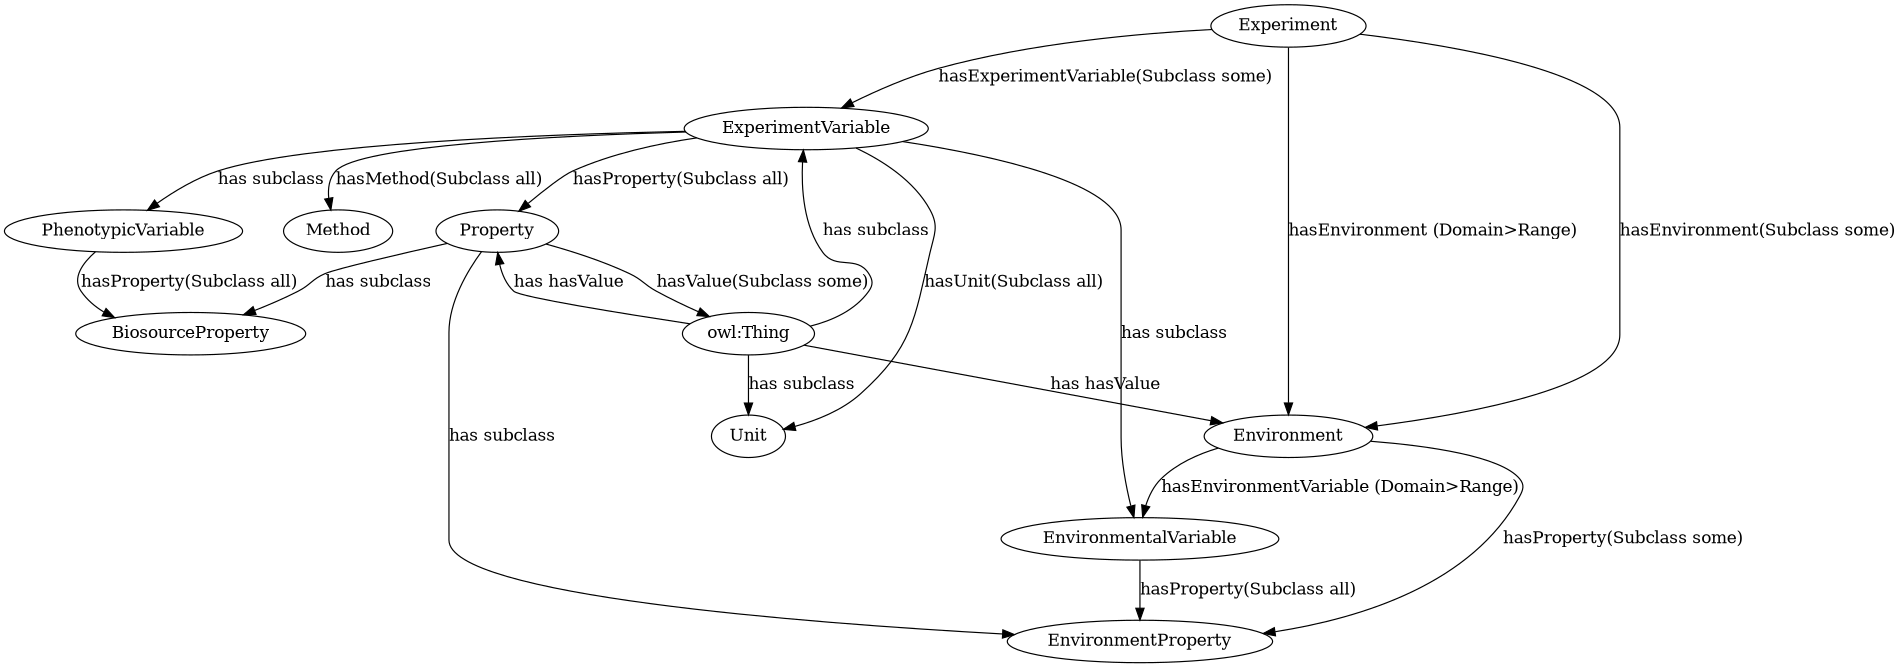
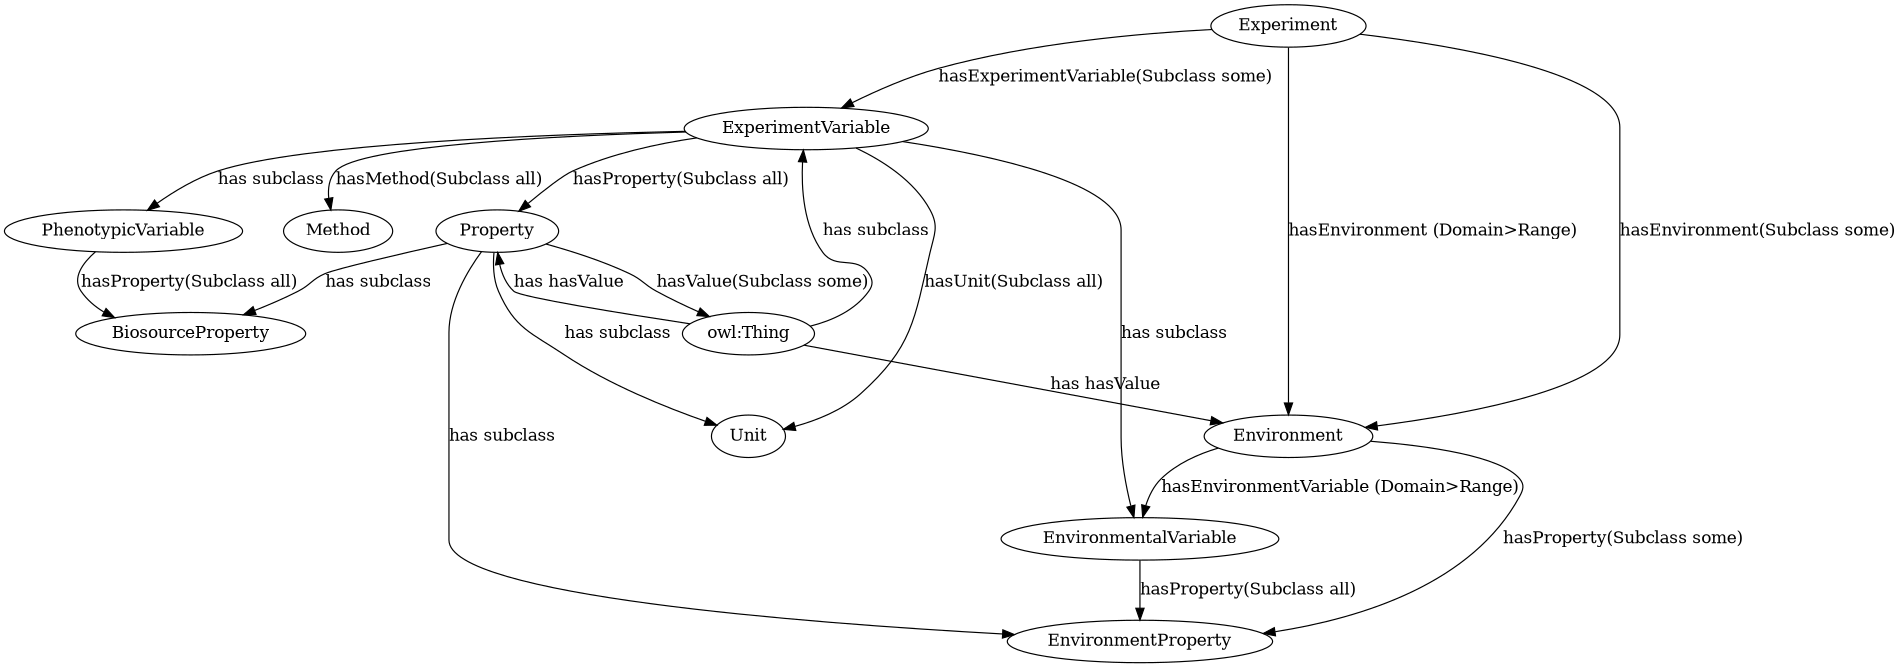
edge "owl:Thing" -> "Unit": now "Property" -> "Unit"
